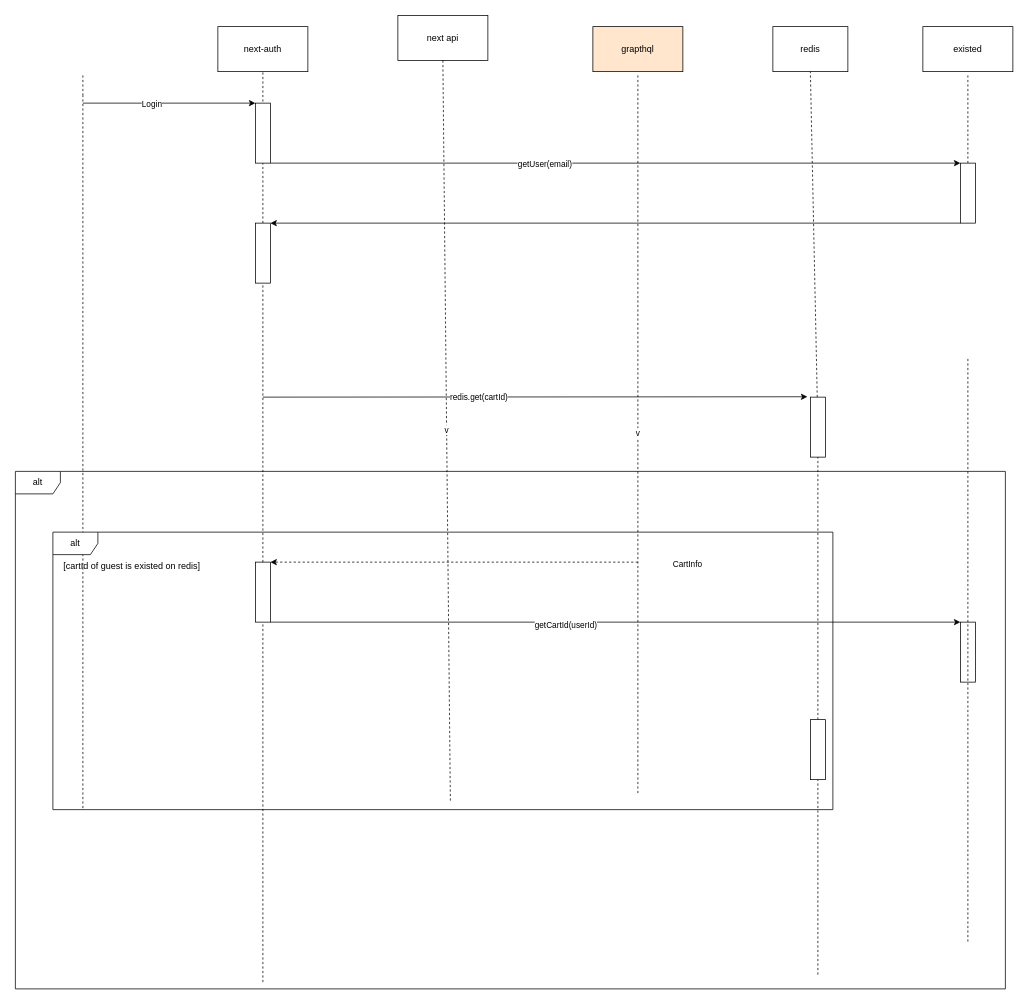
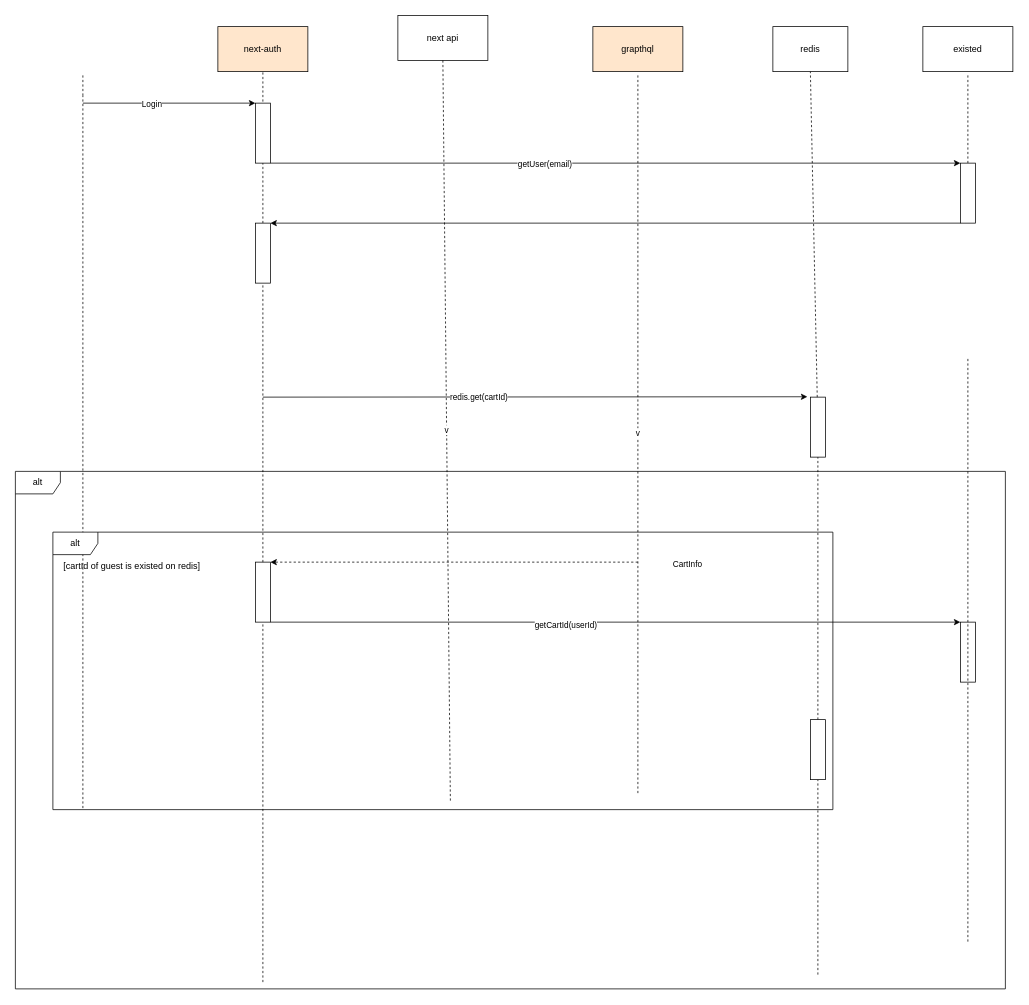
node "next-auth": fillcolor #ffffff -> #ffe6cc
